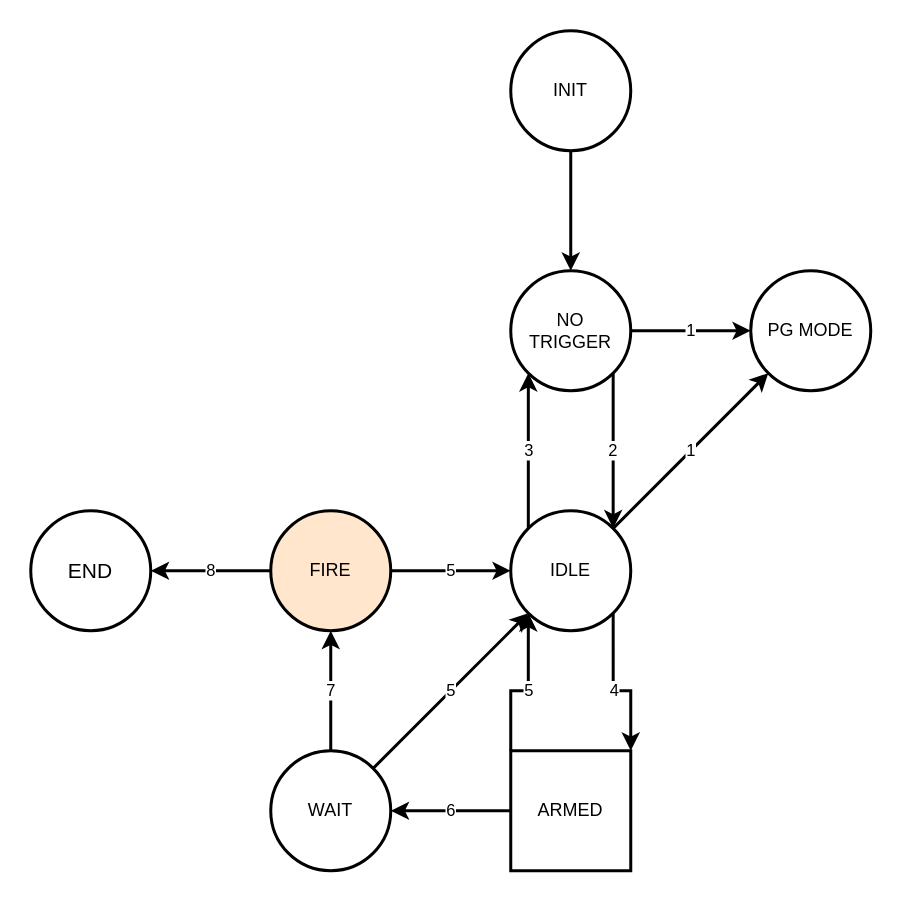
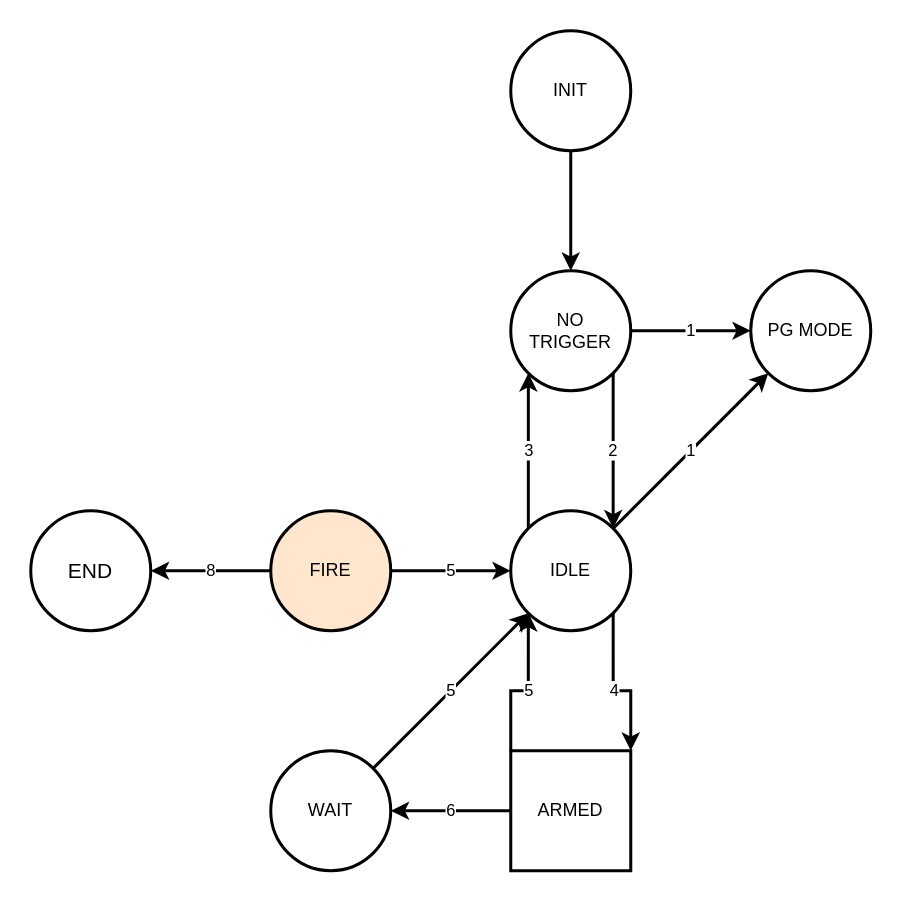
edge "WAIT" -> "FIRE": removed, label "7"
